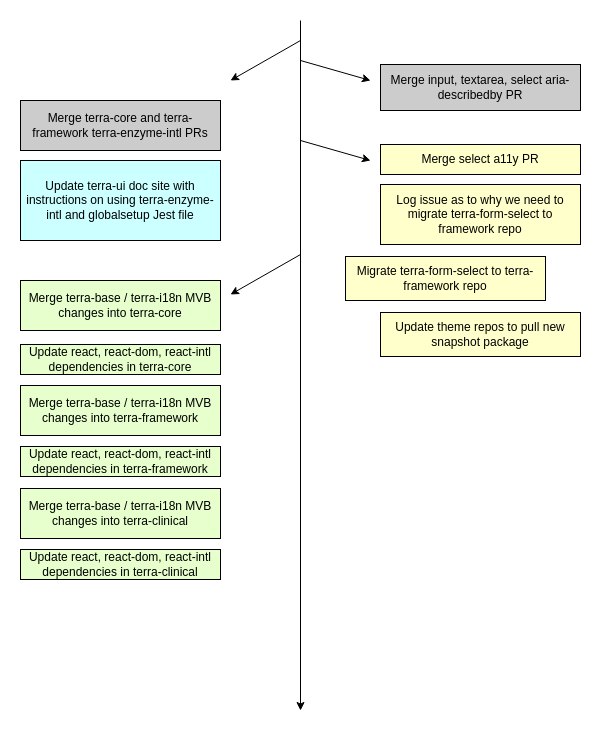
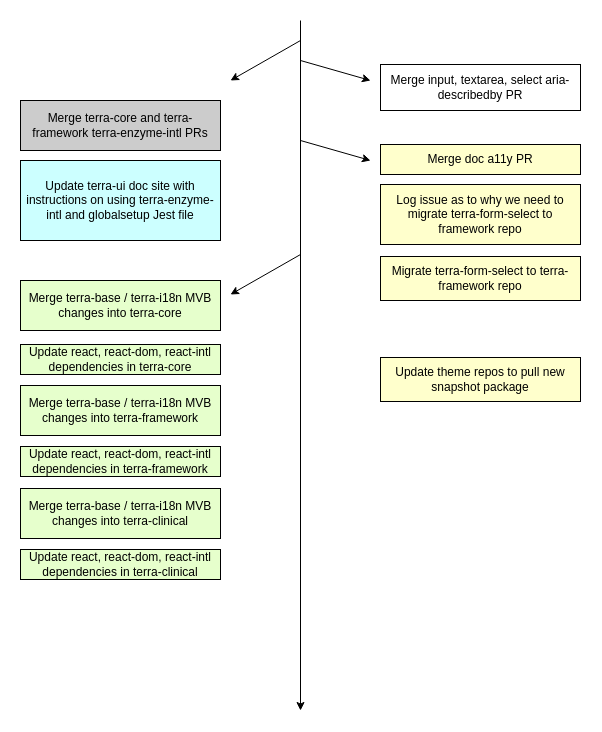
node "Merge input, textarea, select aria-describedby PR": fillcolor #cccccc -> #ffffff
node "Merge select a11y PR": label "Merge select a11y PR" -> "Merge doc a11y PR"
node "Migrate terra-form-select to terra-framework repo": moved (446, 279) -> (481, 279)
node "Update theme repos to pull new snapshot package": moved (481, 335) -> (481, 380)
